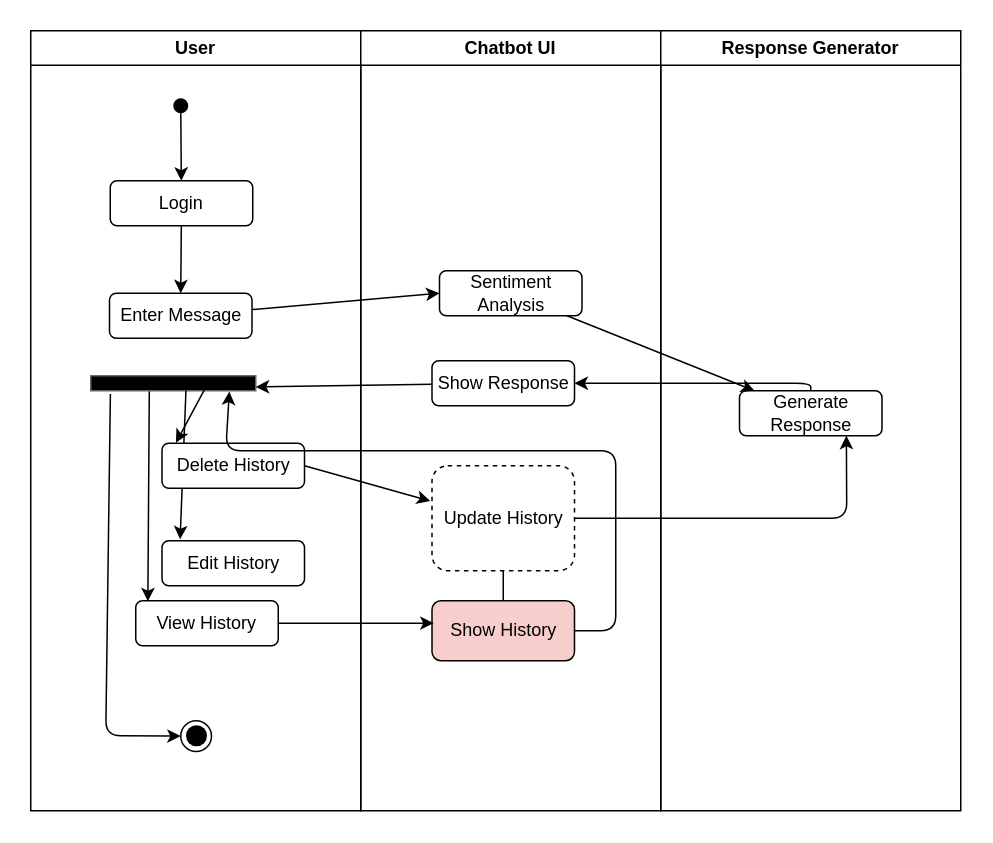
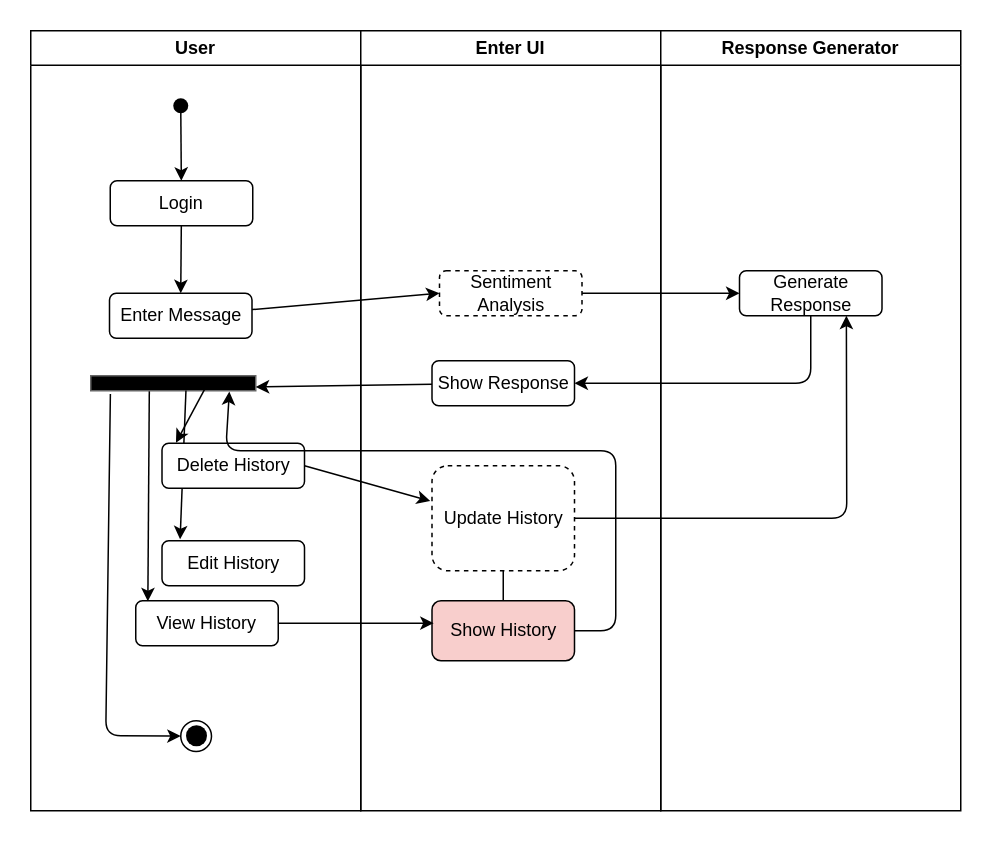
node "Chatbot UI": label "Chatbot UI" -> "Enter UI"
node "Sentiment Analysis": style solid -> dashed
node "Generate Response": moved (811, 413) -> (811, 293)
